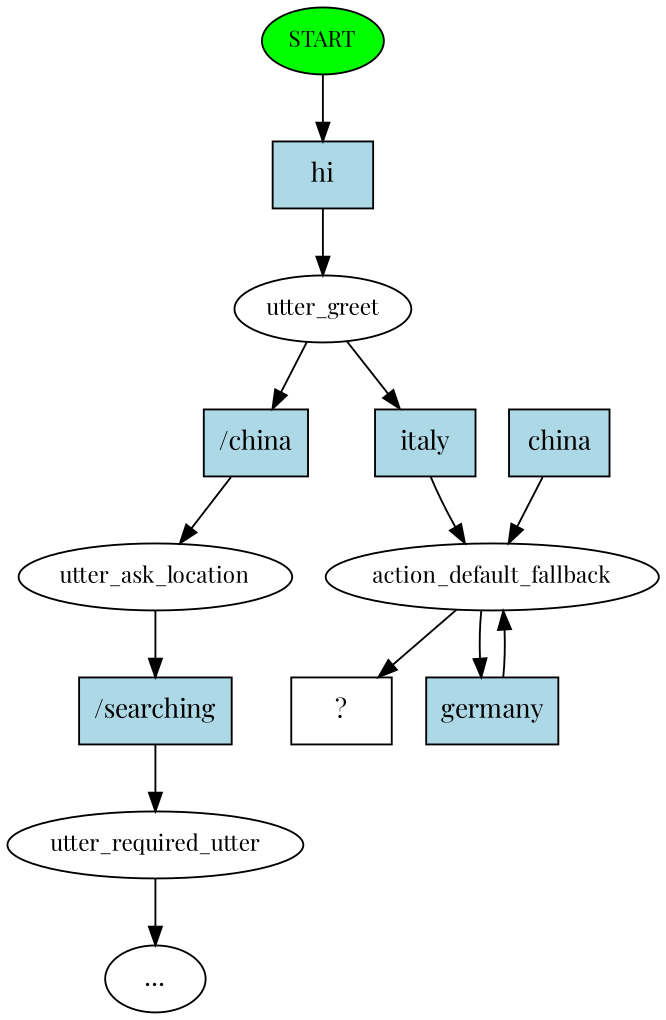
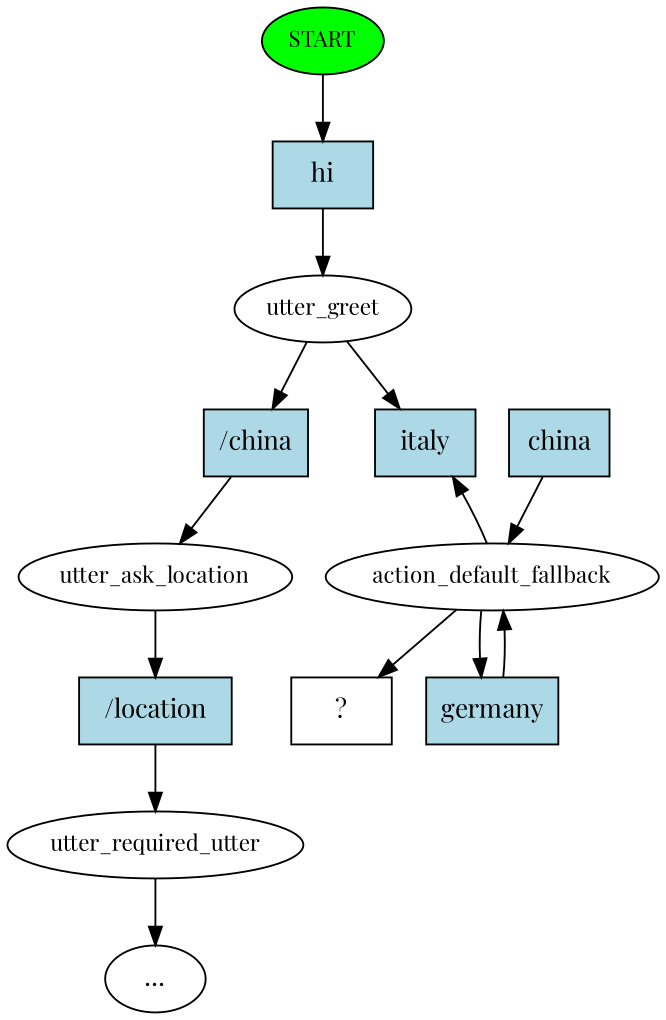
edge "italy" -> "action_default_fallback": reversed
node "/searching": label "/searching" -> "/location"
